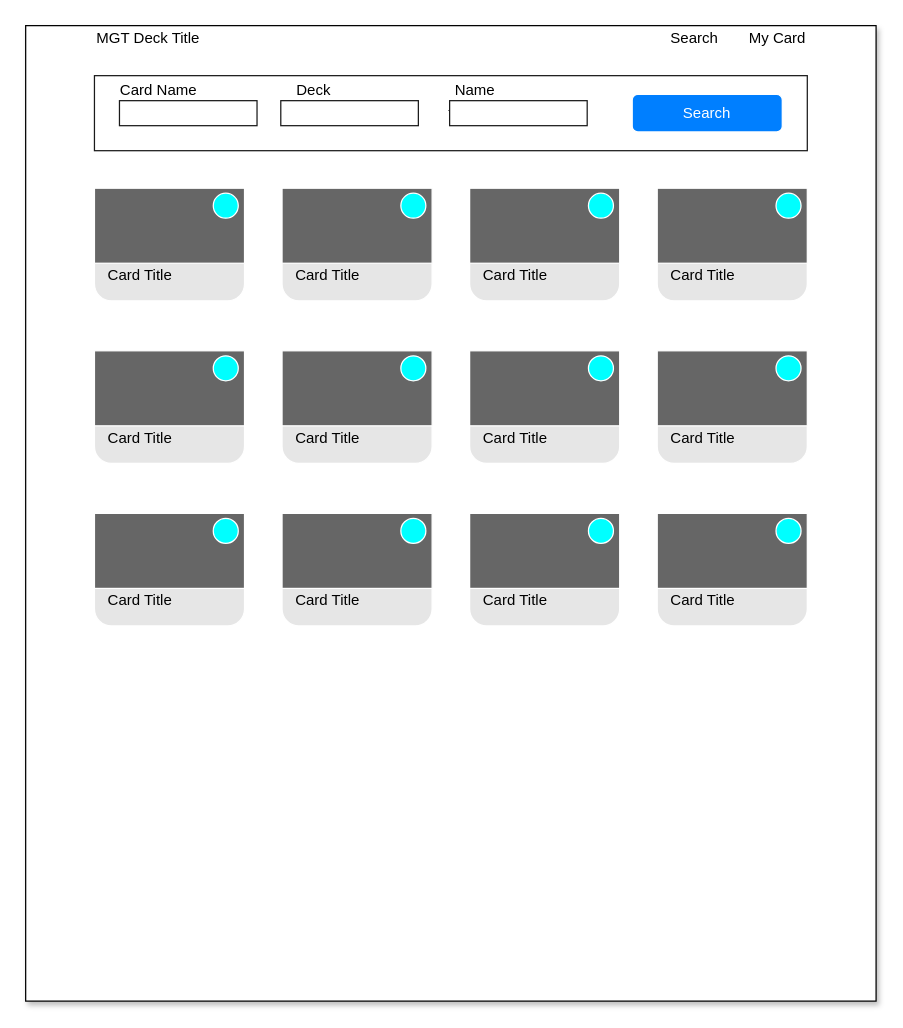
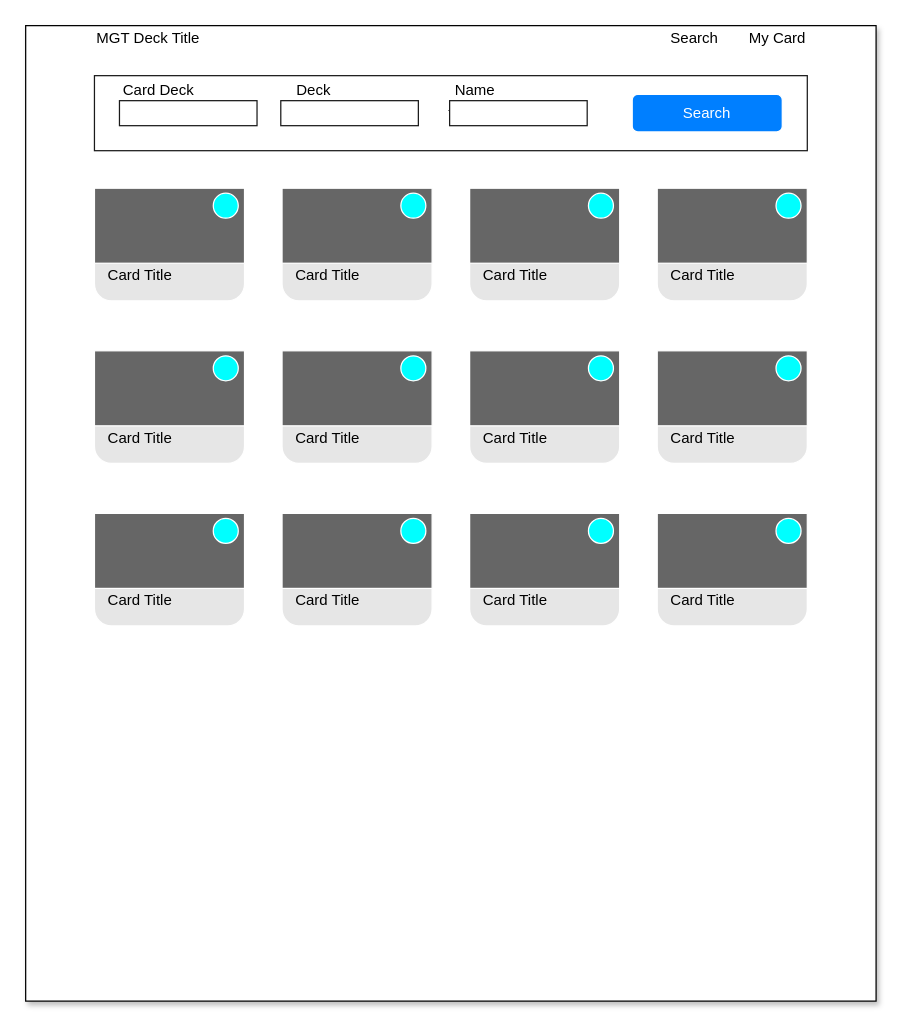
node "Card Name": label "Card Name" -> "Card Deck"
